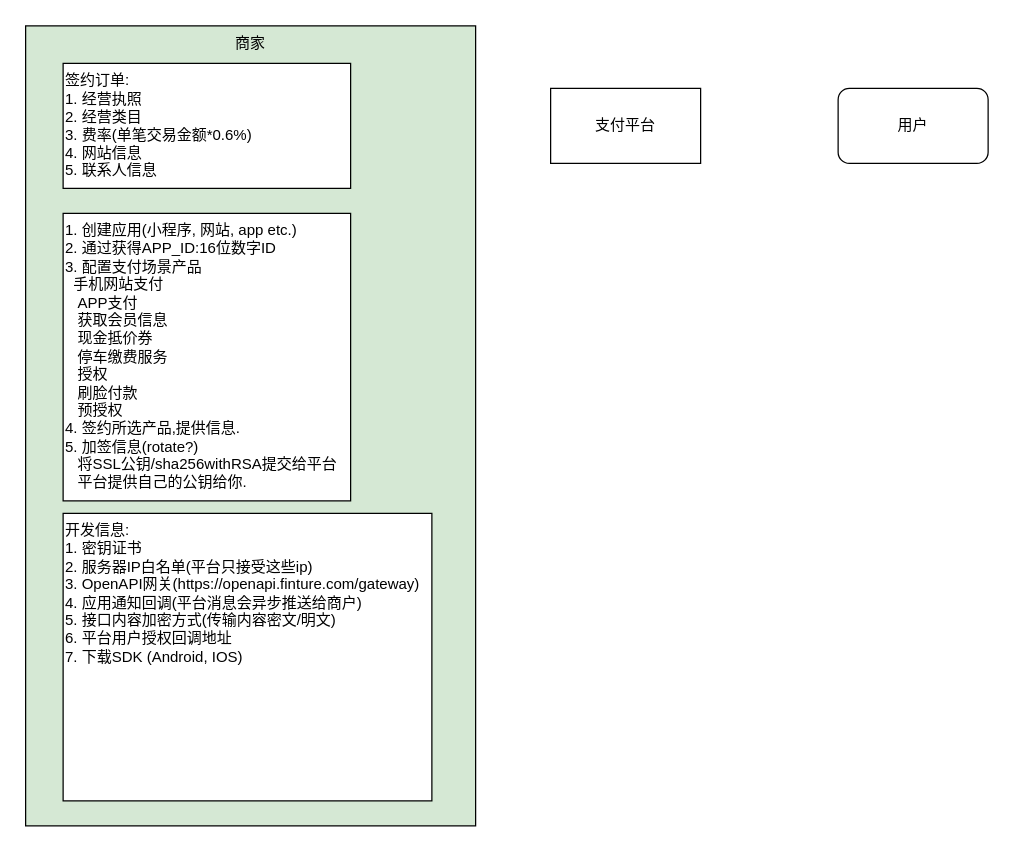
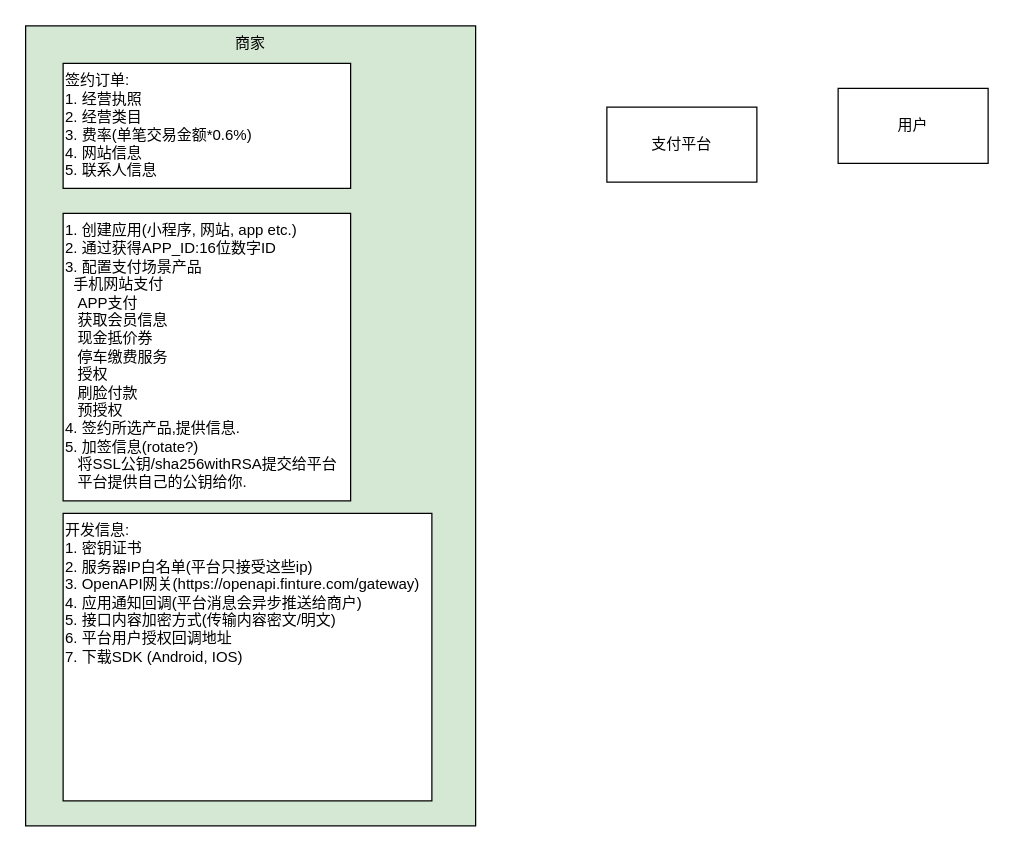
node "支付平台": moved (626, 126) -> (682, 144)
node "用户": shape rounded rectangle -> rectangle
